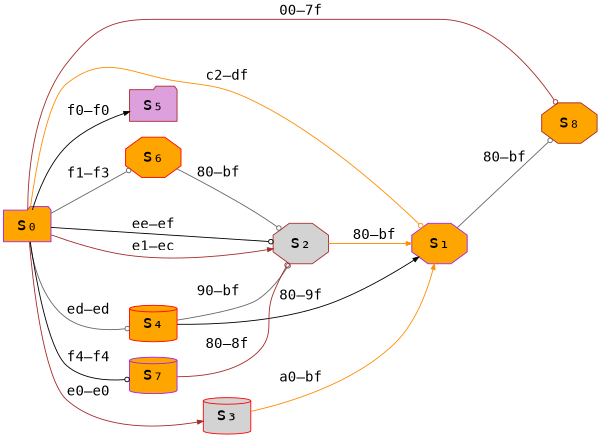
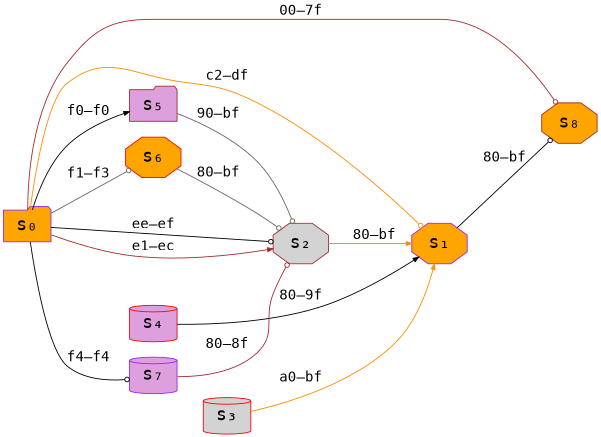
edge "s₁" -> "s₈": color gray40 -> black
edge "s₄" -> "s₂": now "s₅" -> "s₂"
edge "s₀" -> "s₄": removed, label "ed–ed"
node "s₄": fillcolor orange -> plum
node "s₇": fillcolor orange -> plum
edge "s₀" -> "s₃": removed, label "e0–e0"
